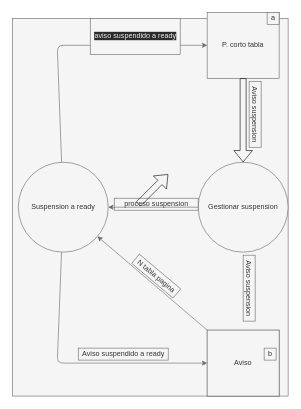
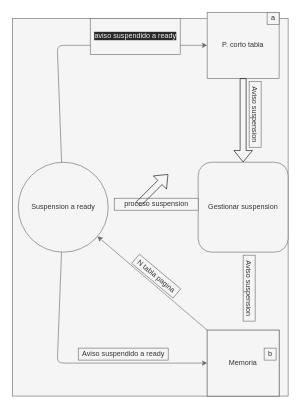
edge "Gestionar suspension" -> "Suspension a ready": removed
node "Gestionar suspension": shape ellipse -> rounded rectangle
node "Aviso": label "Aviso" -> "Memoria"
